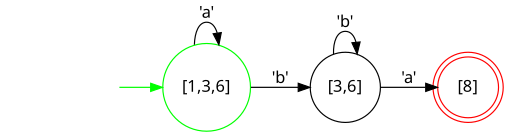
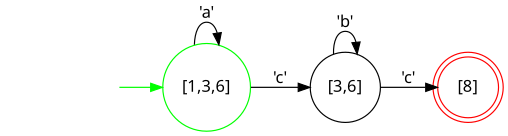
edge "[1,3,6]" -> "[3,6]": label "'b'" -> "'c'"
edge "[3,6]" -> "[8]": label "'a'" -> "'c'"
